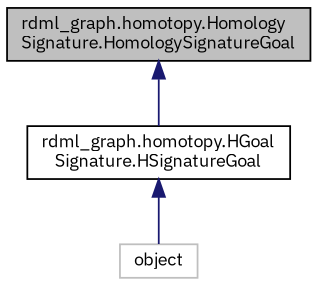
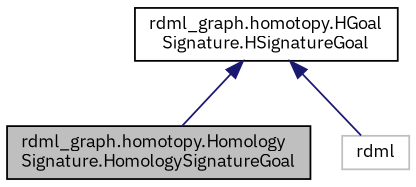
edge "rdml_graph.homotopy.HGoal Signature.HSignatureGoal" -> "rdml_graph.homotopy.Homology Signature.HomologySignatureGoal": reversed
node "object": label "object" -> "rdml"
